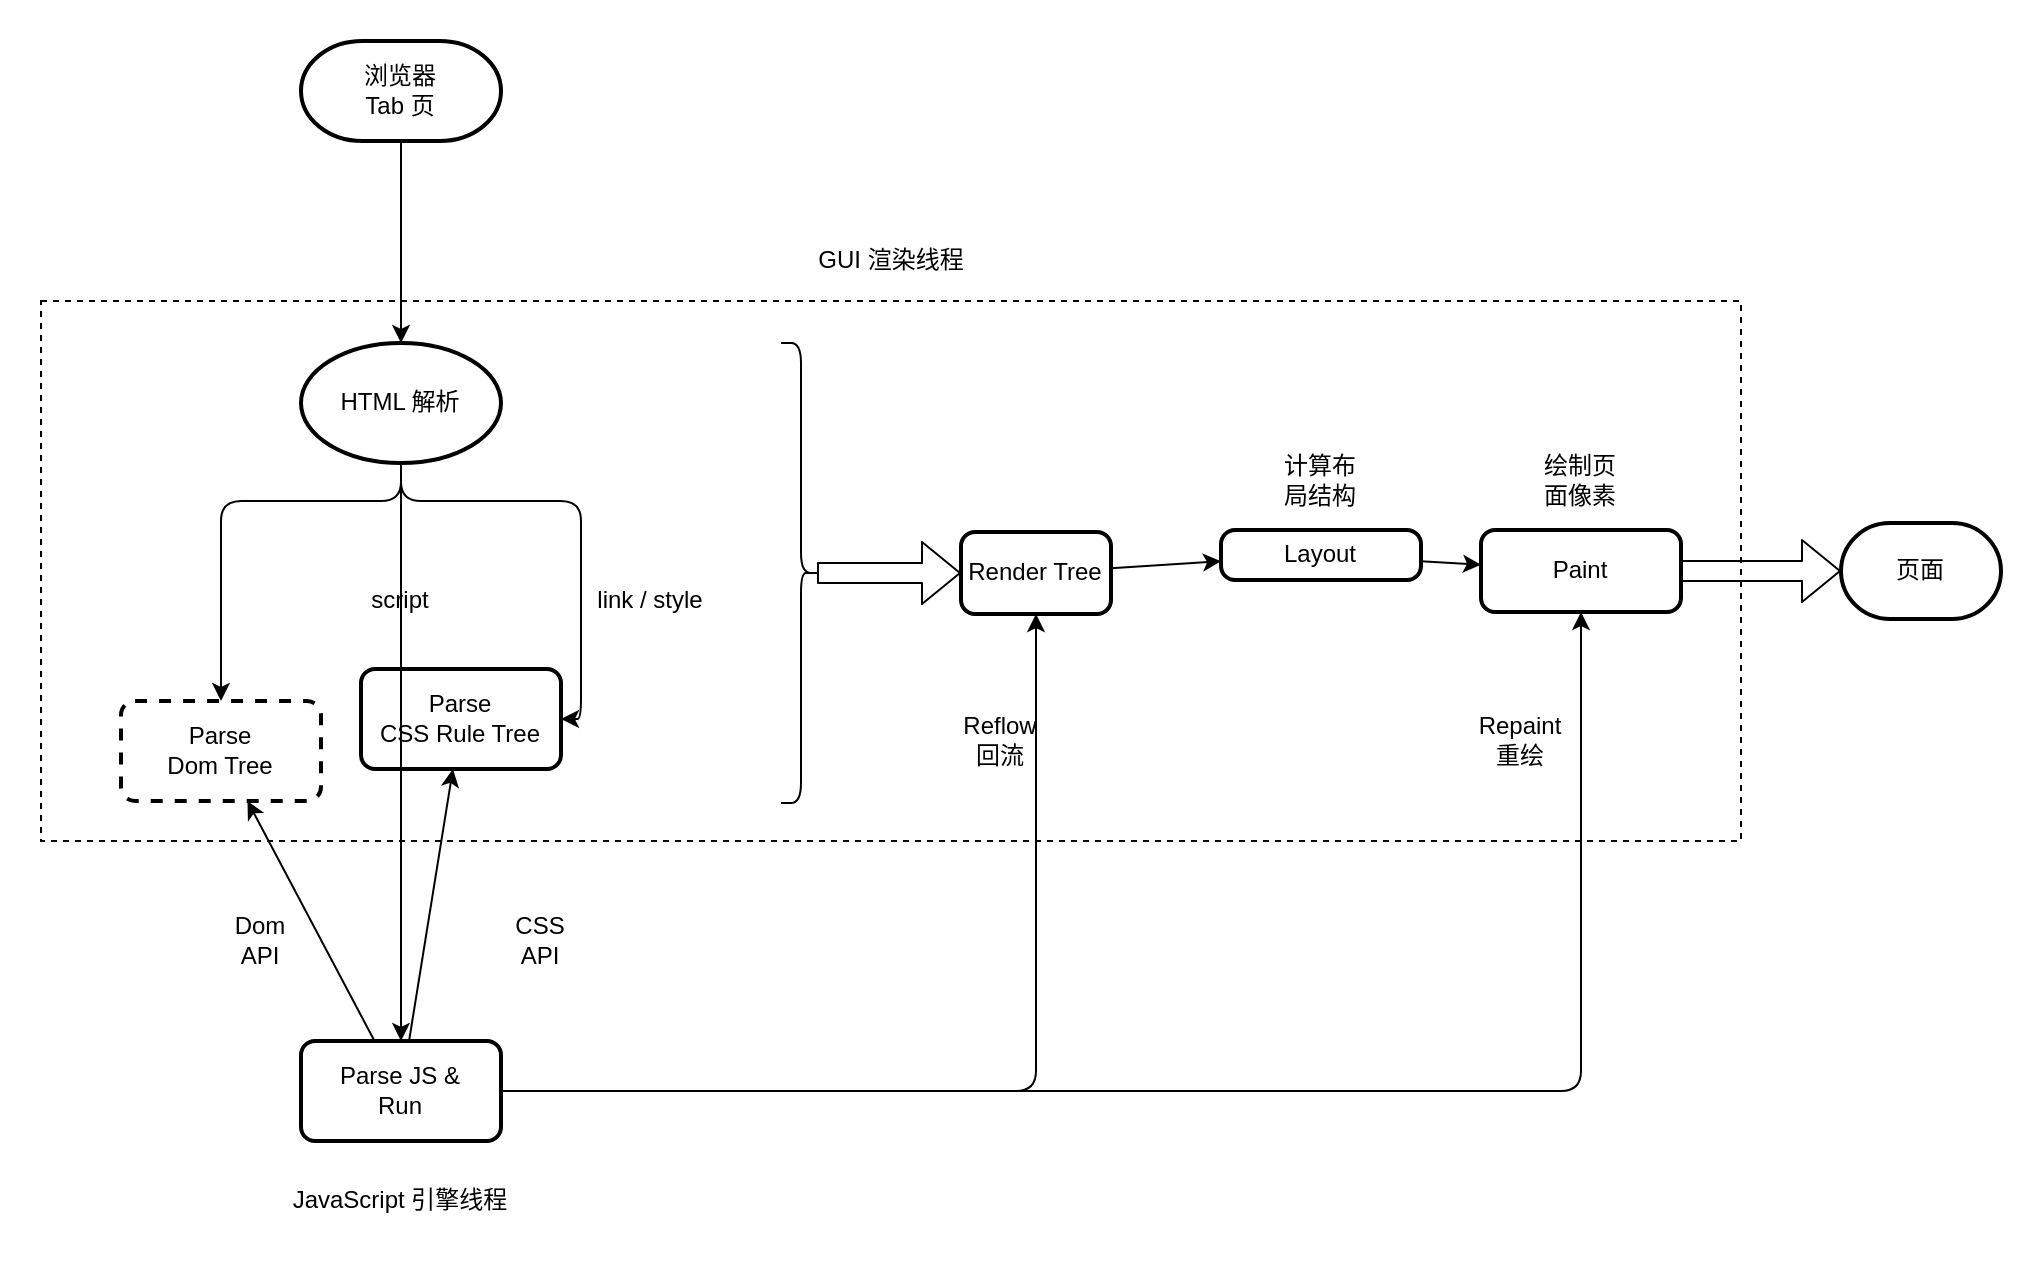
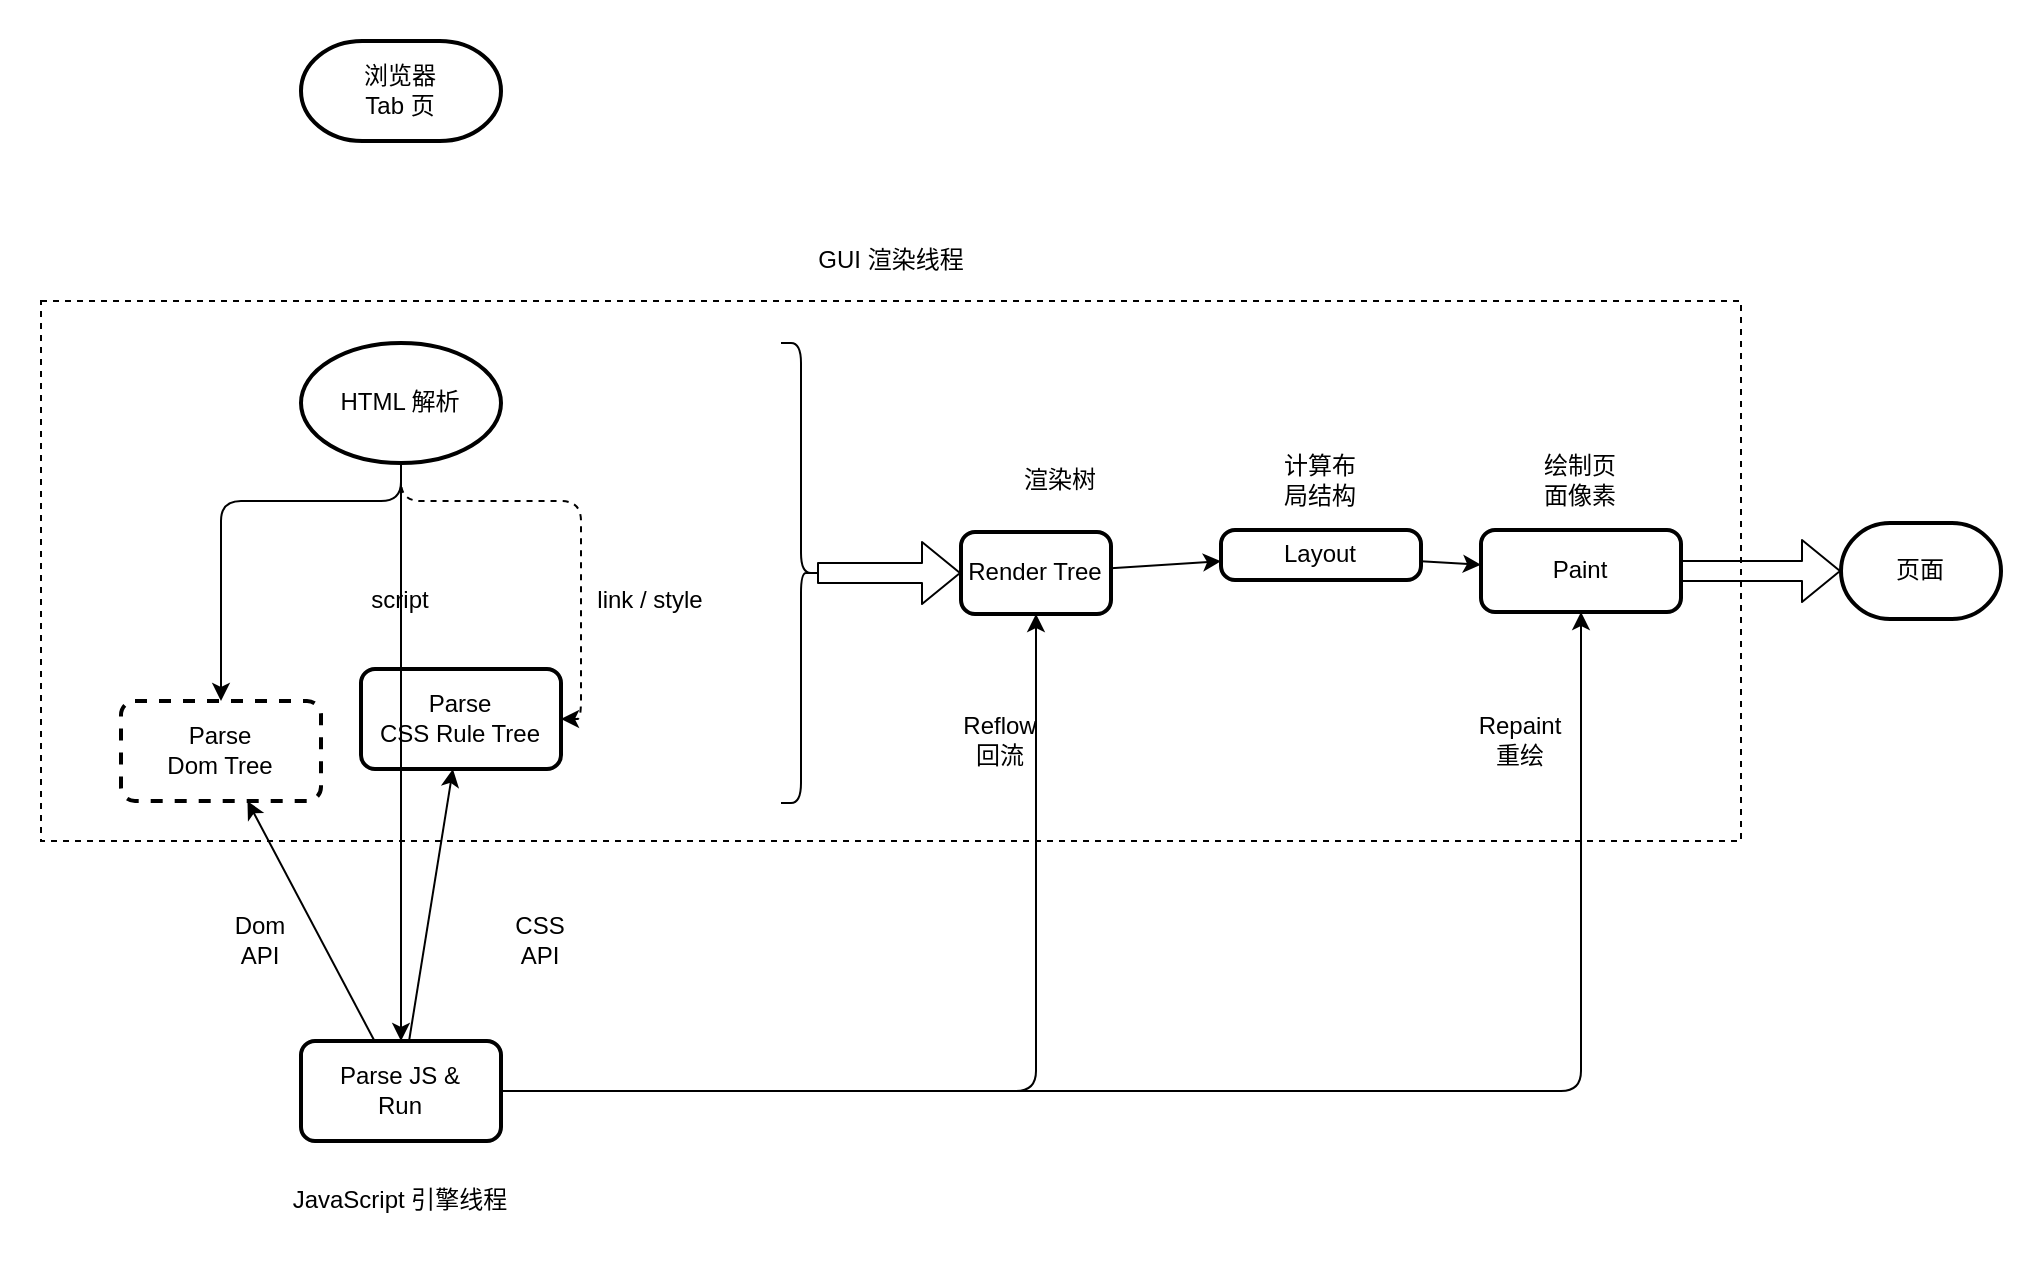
edge "浏览器 Tab 页" -> "HTML 解析": removed
node "渲染树": added
edge "HTML 解析" -> "Parse CSS Rule Tree": style solid -> dashed
